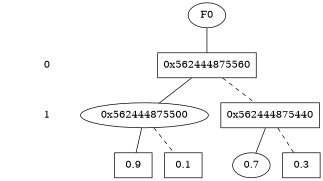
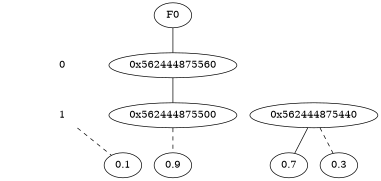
node "0x562444875560": shape box -> ellipse
edge "0x562444875560" -- "0x562444875440": removed
node "0x562444875440": shape box -> ellipse
edge "0x562444875500" -- "0.9": style solid -> dashed
edge "0x562444875500" -- "0.1": now "1" -- "0.1"
node "0.9": shape box -> ellipse
node "0.1": shape box -> ellipse
node "0.3": shape box -> ellipse
